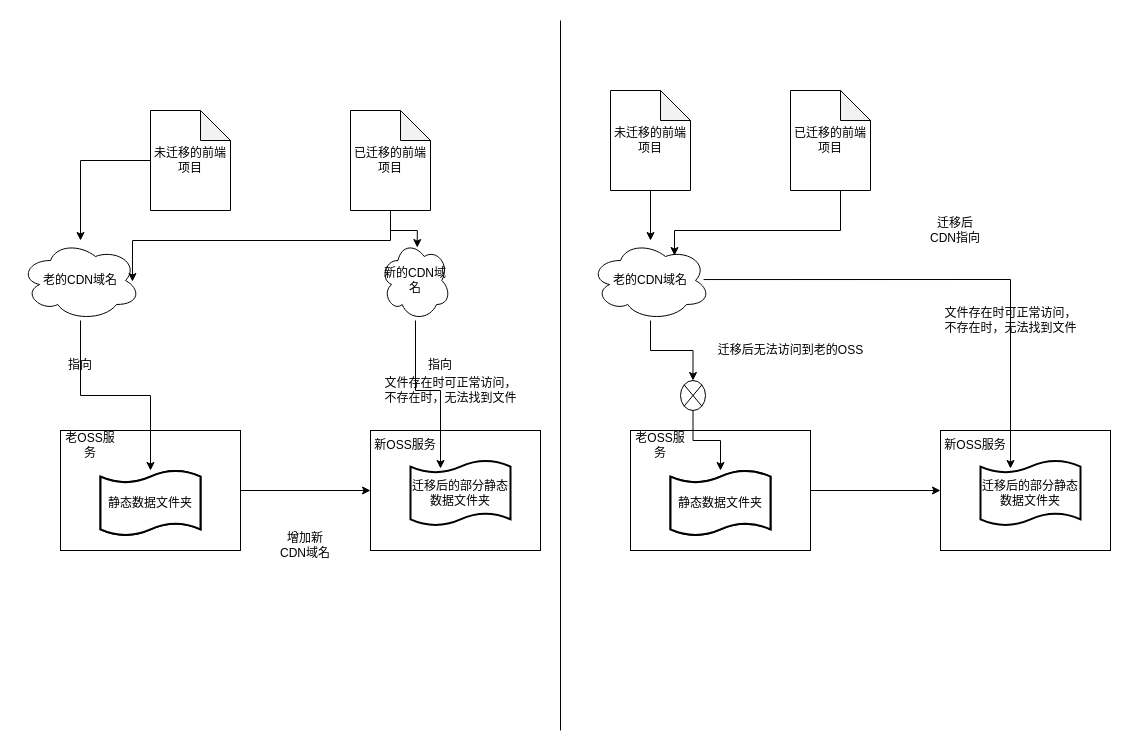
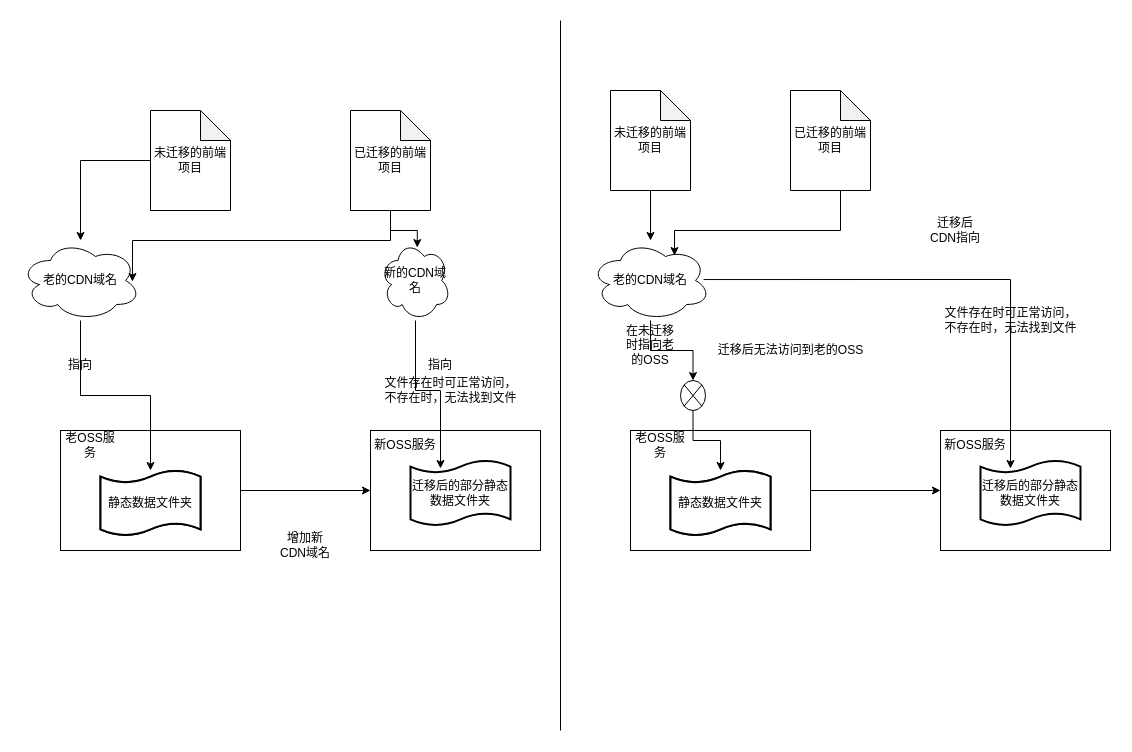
node "在未迁移时指向老的OSS": added
